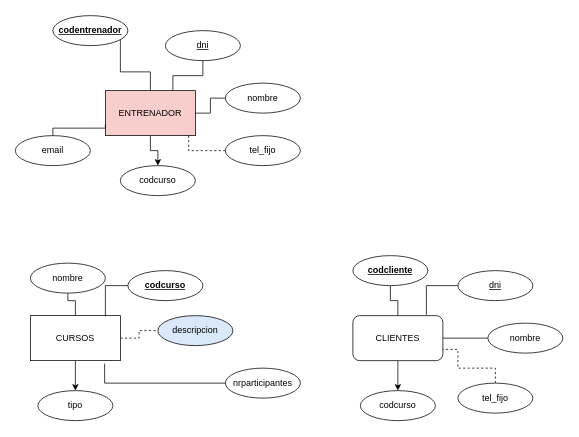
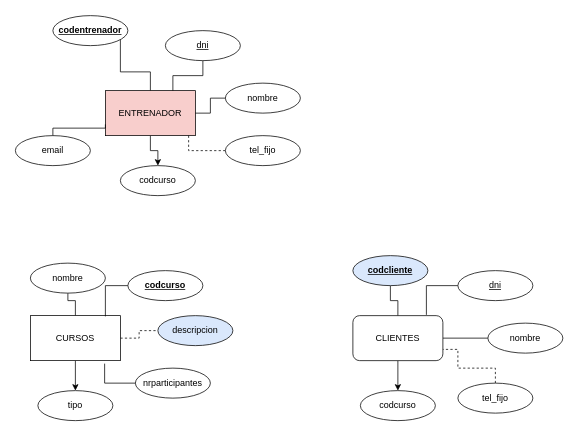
node "codcliente": fillcolor #ffffff -> #dae8fc
node "nrparticipantes": moved (263, 383) -> (173, 383)
